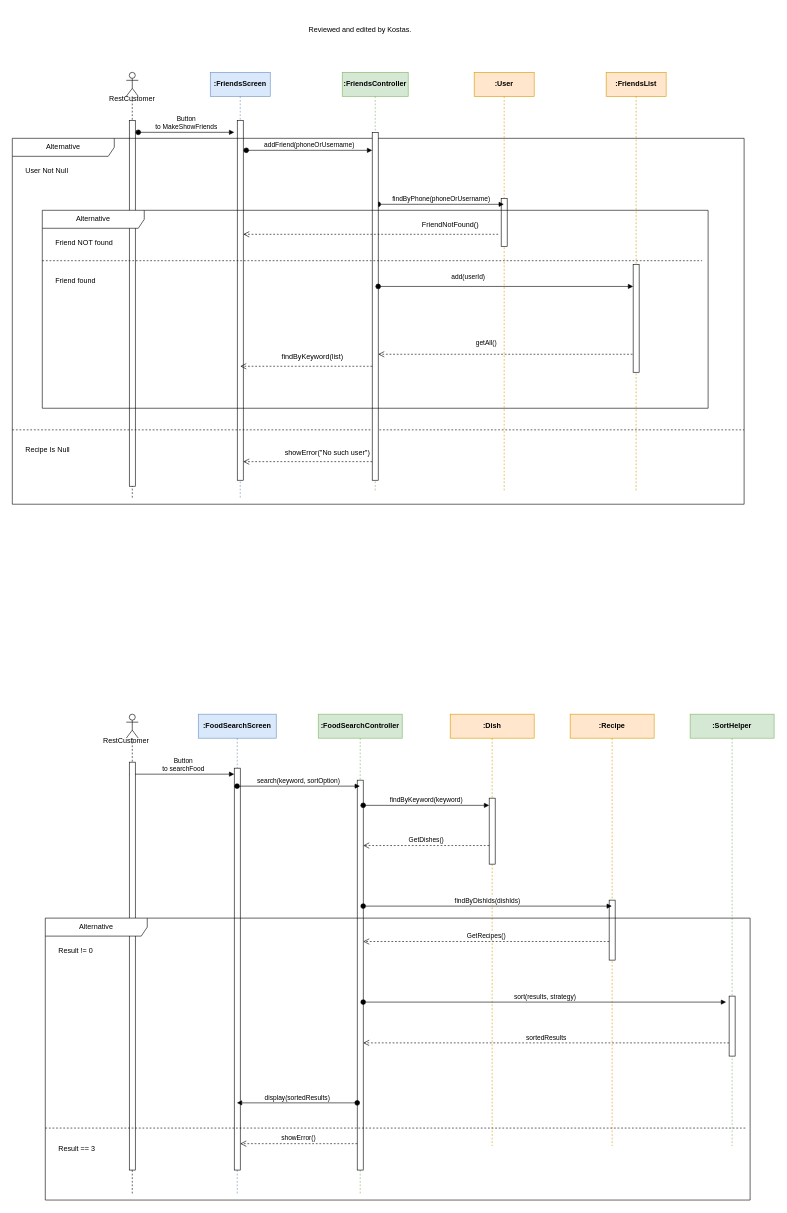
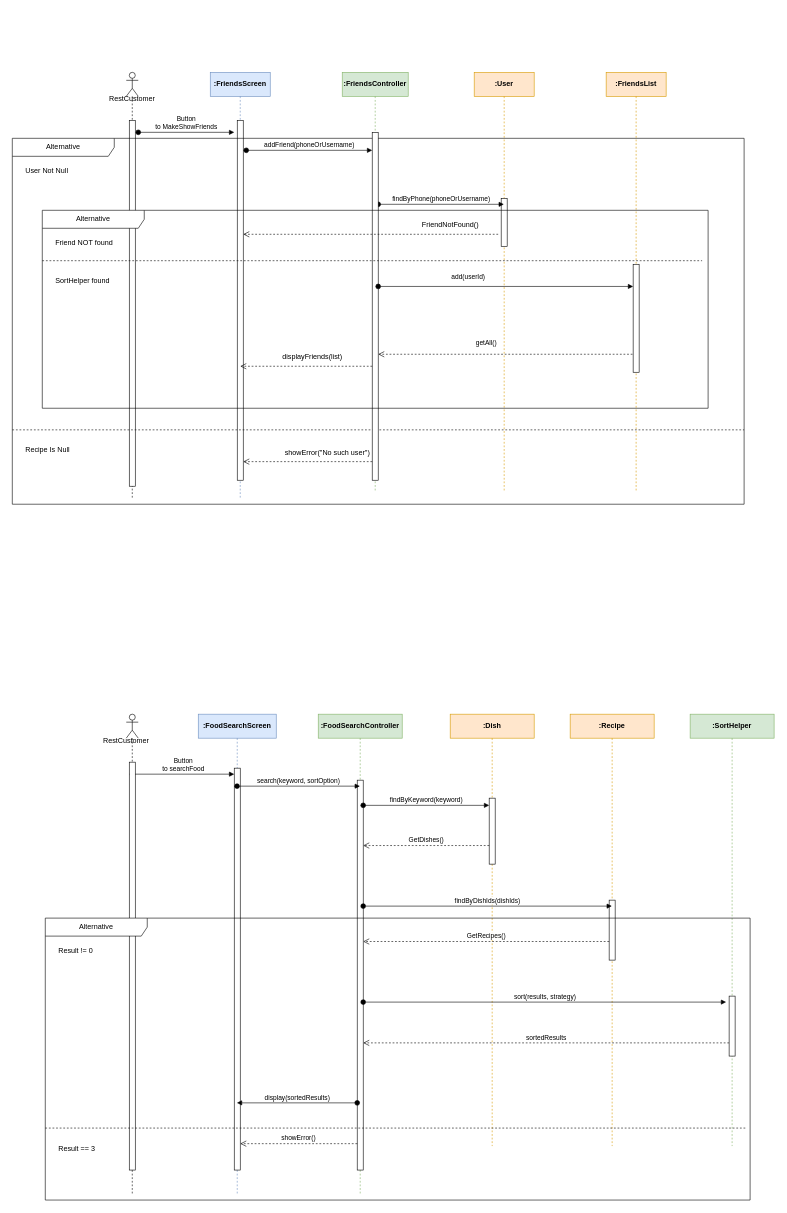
node "Reviewed and edited by Kostas.": removed
node "Friend found": label "Friend found" -> "SortHelper found"
node "findByKeyword(list)": label "findByKeyword(list)" -> "displayFriends(list)"
